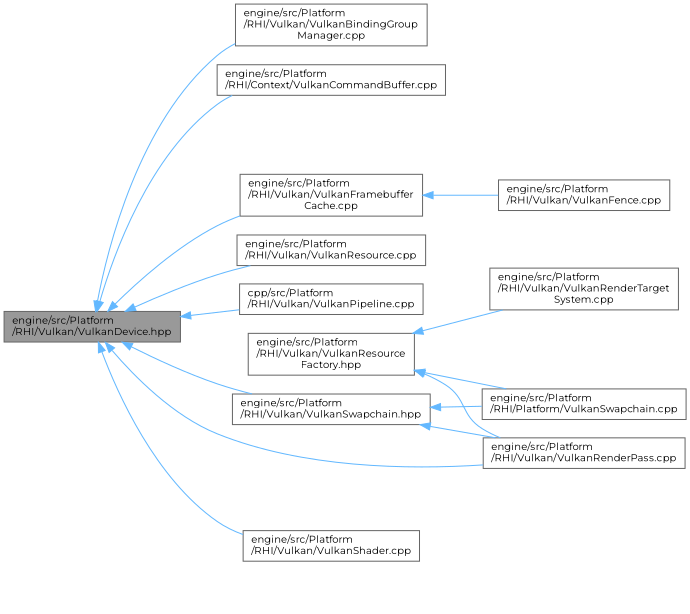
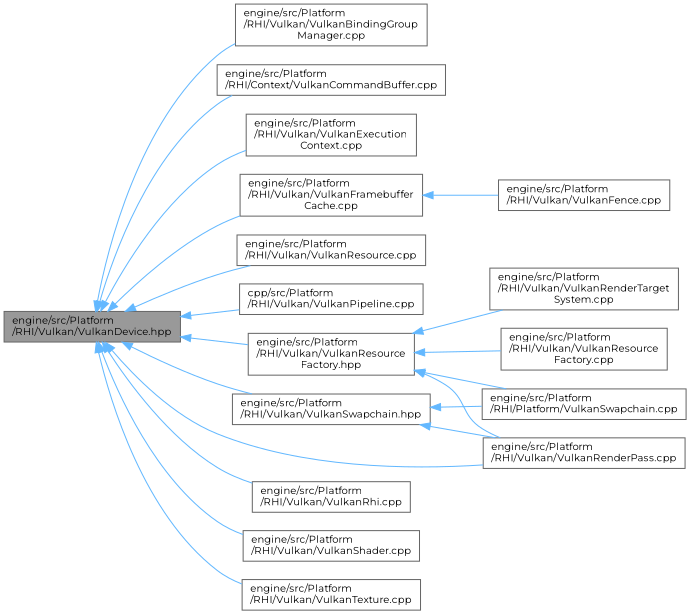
node "engine/src/Platform /RHI/Vulkan/VulkanExecution Context.cpp": added
edge "engine/src/Platform /RHI/Vulkan/VulkanResource Factory.hpp" -> "engine/src/Platform /RHI/Vulkan/VulkanDevice.hpp": added
node "engine/src/Platform /RHI/Vulkan/VulkanResource Factory.cpp": added
node "engine/src/Platform /RHI/Vulkan/VulkanRhi.cpp": added
node "engine/src/Platform /RHI/Vulkan/VulkanTexture.cpp": added
